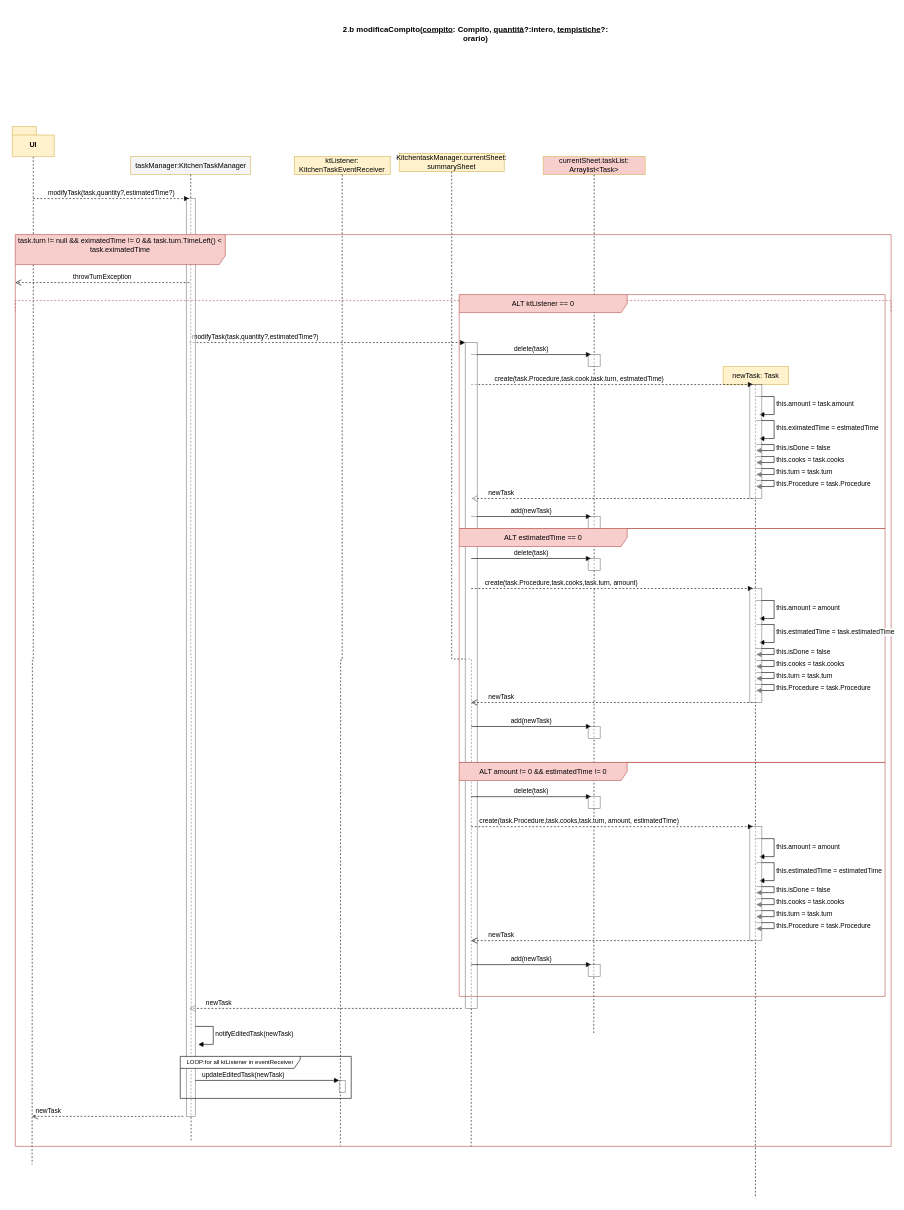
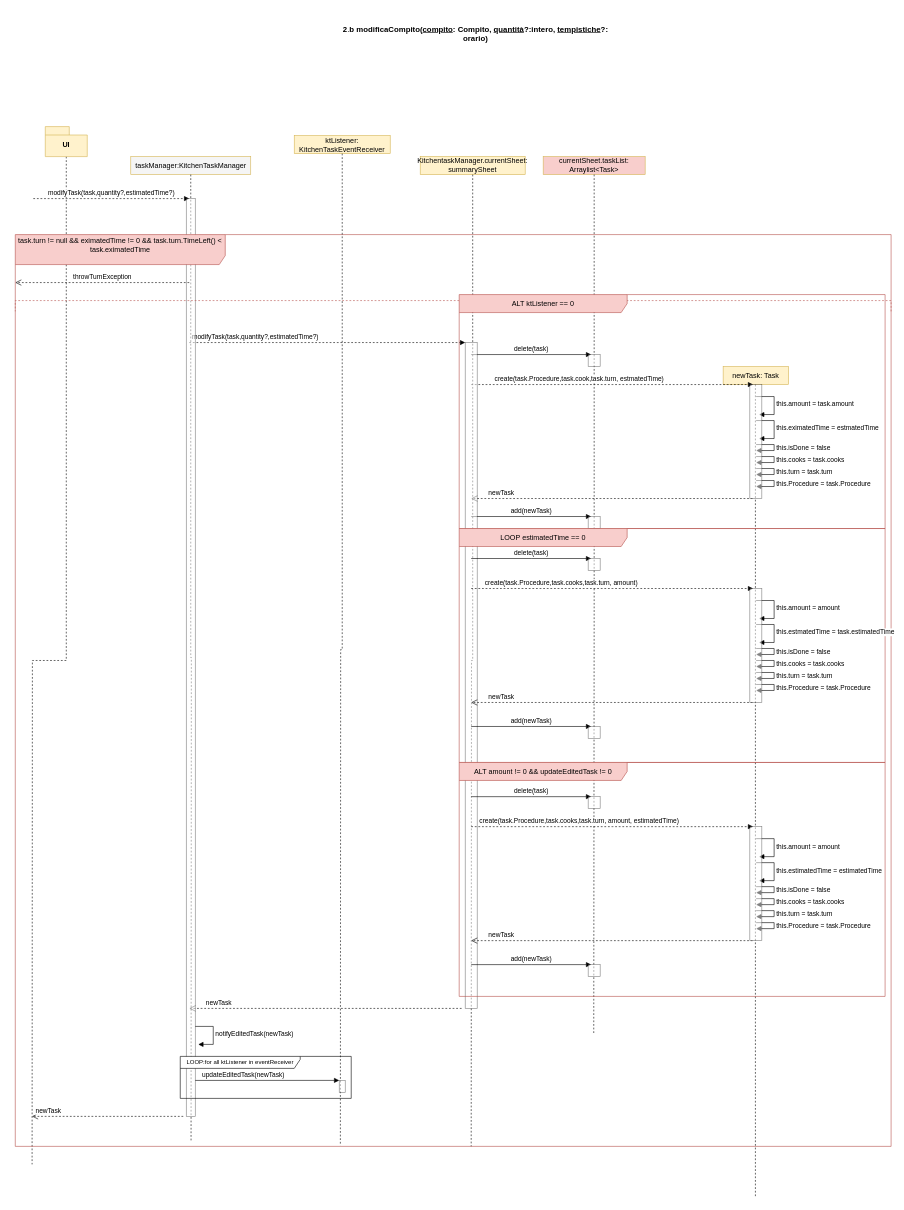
node "UI": moved (33, 141) -> (66, 141)
node "KitchentaskManager.currentSheet: summarySheet": moved (452, 162) -> (473, 165)
node "ktListener: KitchenTaskEventReceiver": moved (342, 165) -> (342, 144)
node "ALT estimatedTime == 0": label "ALT estimatedTime == 0" -> "LOOP estimatedTime == 0"
node "ALT amount != 0 && estimatedTime != 0": label "ALT amount != 0 && estimatedTime != 0" -> "ALT amount != 0 && updateEditedTask != 0"
